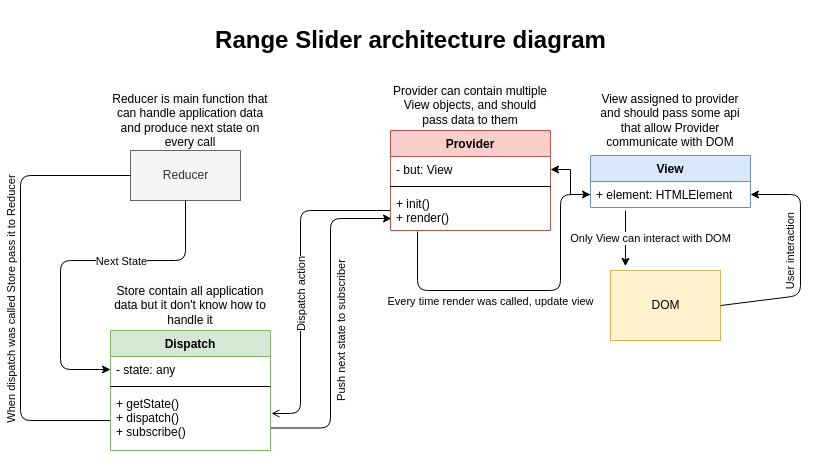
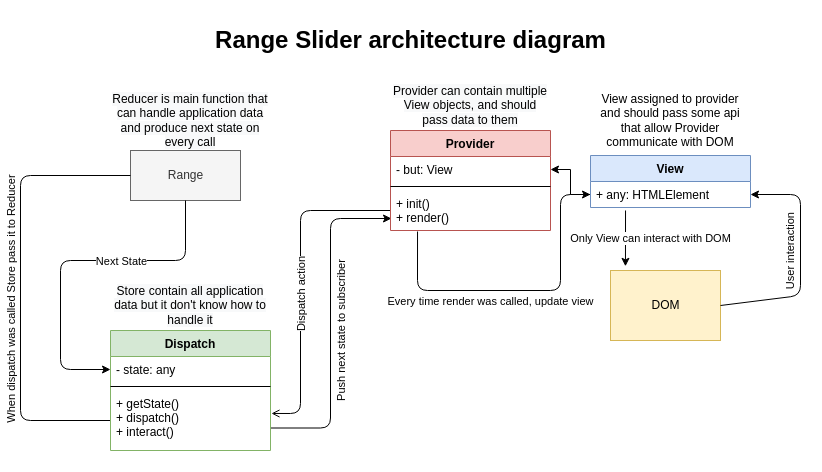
node "Reducer": label "Reducer" -> "Range"
node "+ element: HTMLElement": label "+ element: HTMLElement" -> "+ any: HTMLElement"
node "+ getState() + dispatch() + subscribe()": label "+ getState() + dispatch() + subscribe()" -> "+ getState() + dispatch() + interact()"
